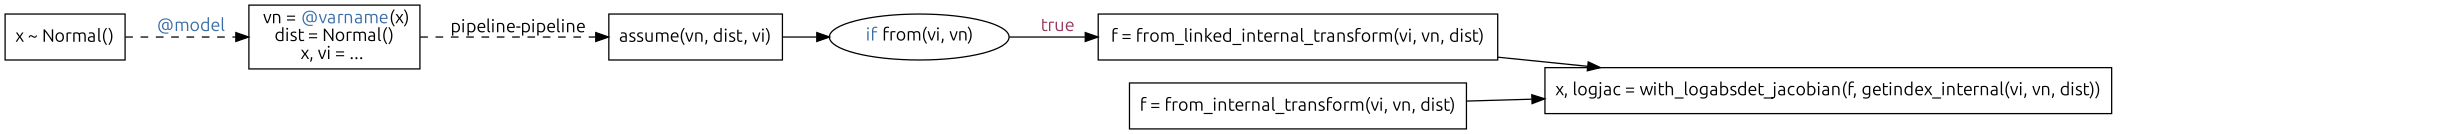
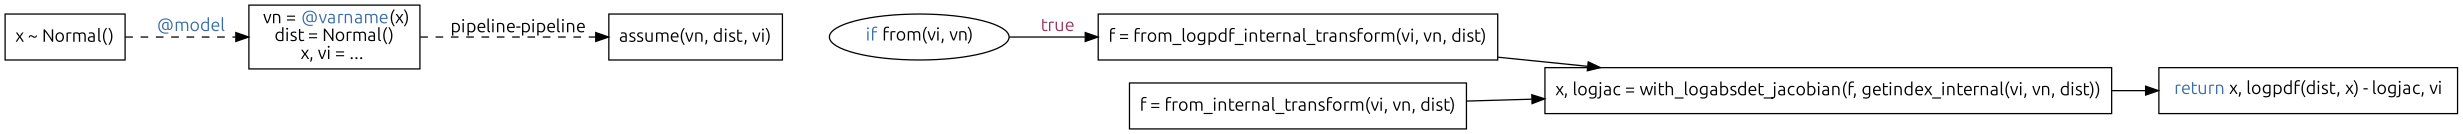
edge "assume(vn, dist, vi)" -> "if": removed
node "f = from_linked_internal_transform(vi, vn, dist)": label "f = from_linked_internal_transform(vi, vn, dist)" -> "f = from_logpdf_internal_transform(vi, vn, dist)"
node "return": added
